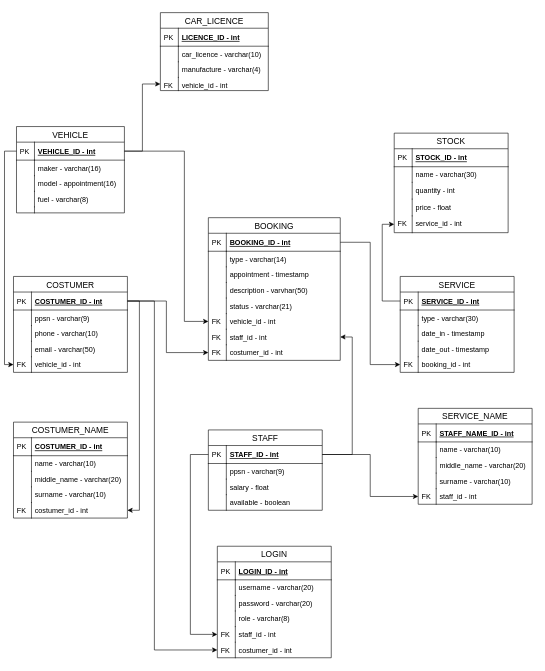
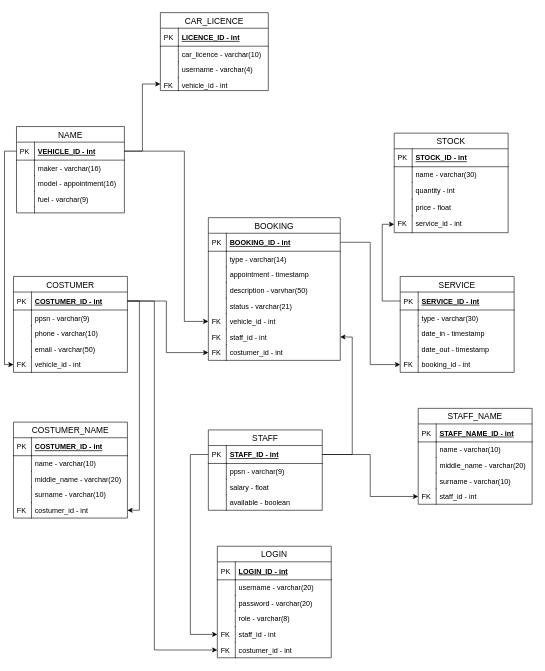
node "manufacture - varchar(4)": label "manufacture - varchar(4)" -> "username - varchar(4)"
node "VEHICLE": label "VEHICLE" -> "NAME"
node "fuel - varchar(8)": label "fuel - varchar(8)" -> "fuel - varchar(9)"
node "SERVICE_NAME": label "SERVICE_NAME" -> "STAFF_NAME"
